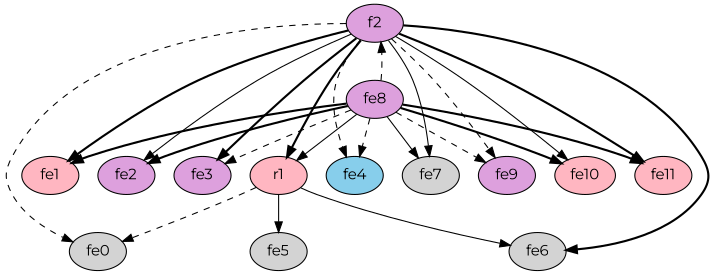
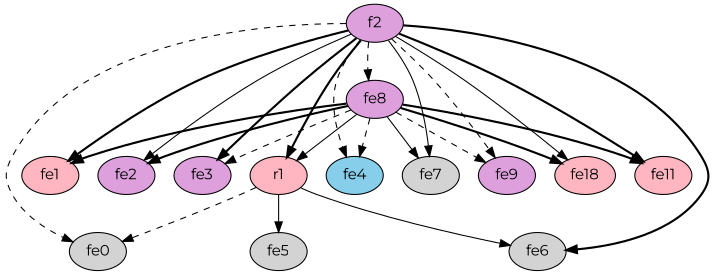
edge "fe8" -> "f2": reversed
node "fe10": label "fe10" -> "fe18"
